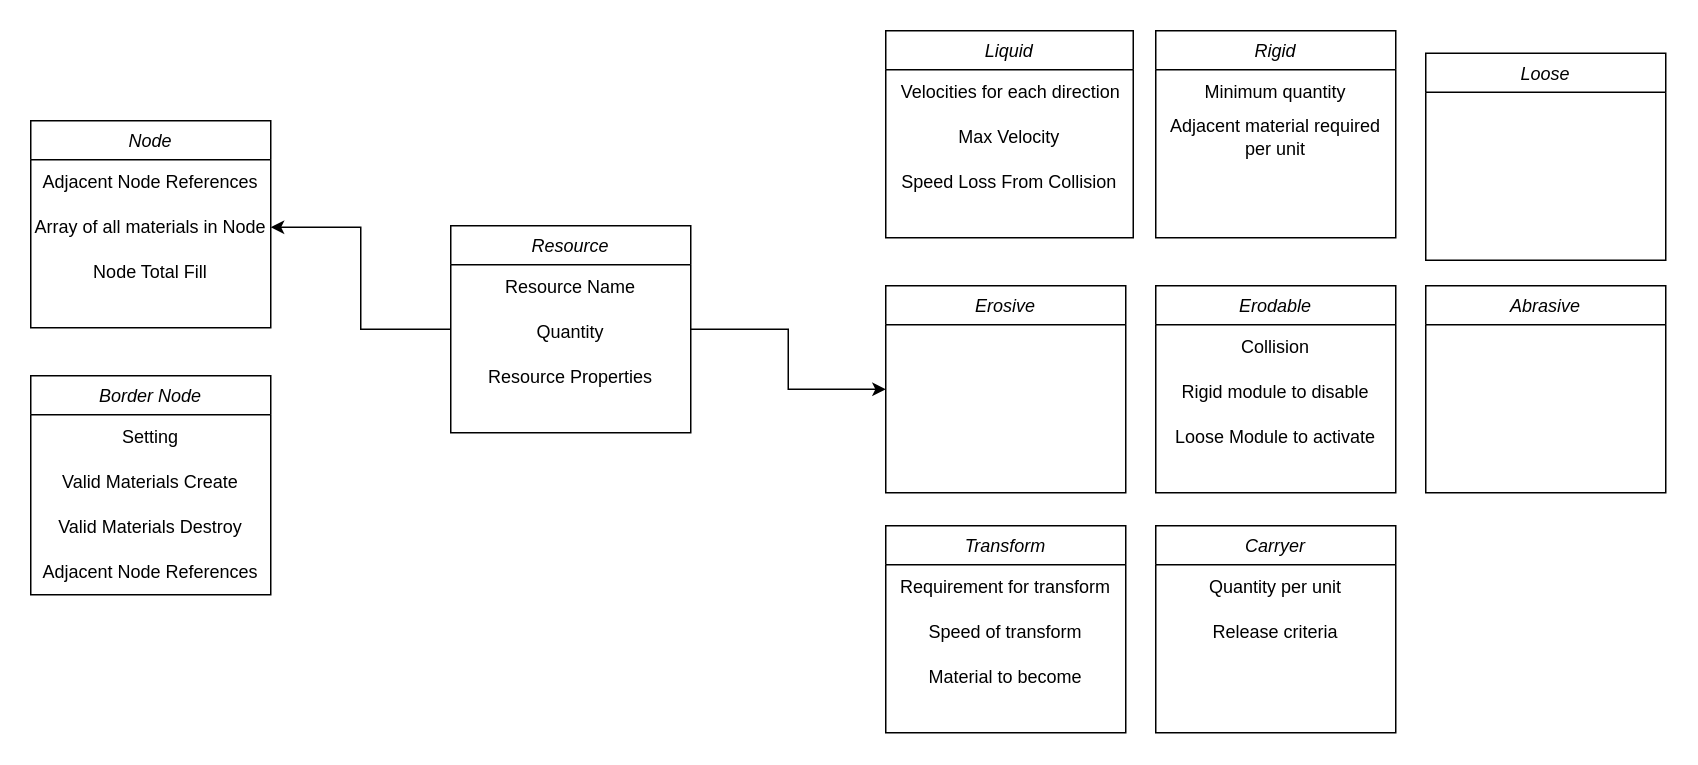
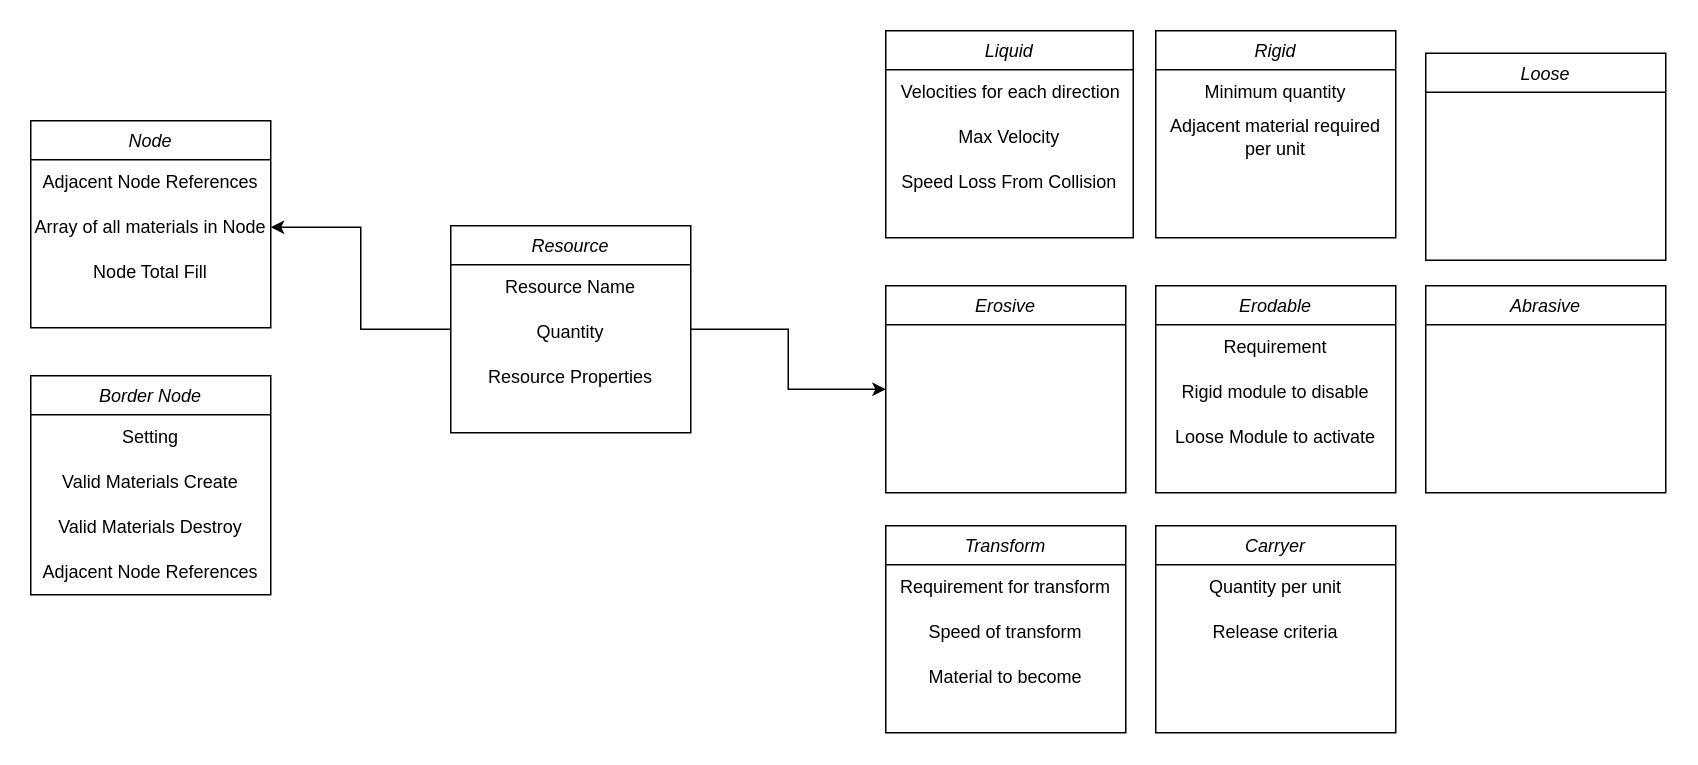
node "Collision": label "Collision" -> "Requirement"
